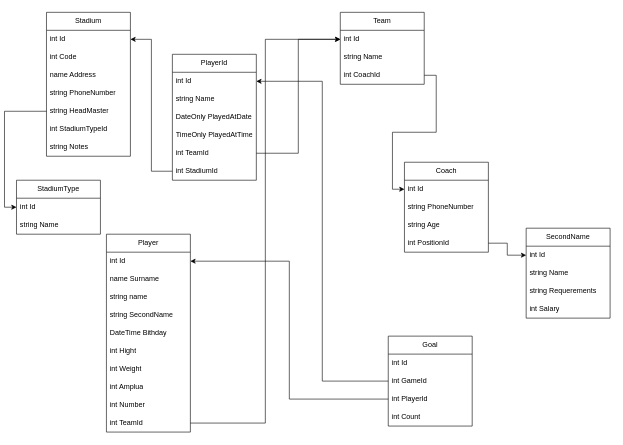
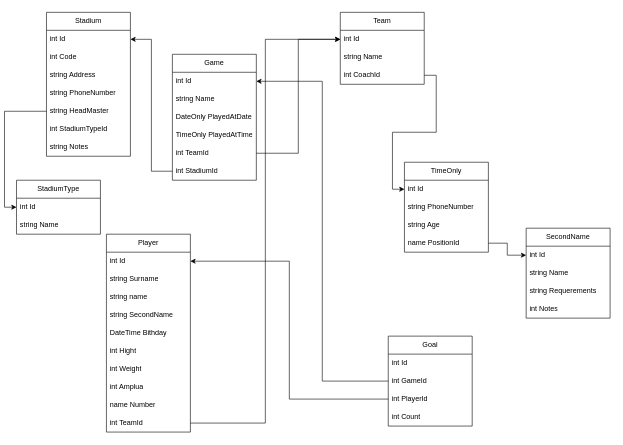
node "PlayerId": label "PlayerId" -> "Game"
node "name Address": label "name Address" -> "string Address"
node "Coach": label "Coach" -> "TimeOnly"
node "int PositionId": label "int PositionId" -> "name PositionId"
node "name Surname": label "name Surname" -> "string Surname"
node "int Salary": label "int Salary" -> "int Notes"
node "int Number": label "int Number" -> "name Number"
